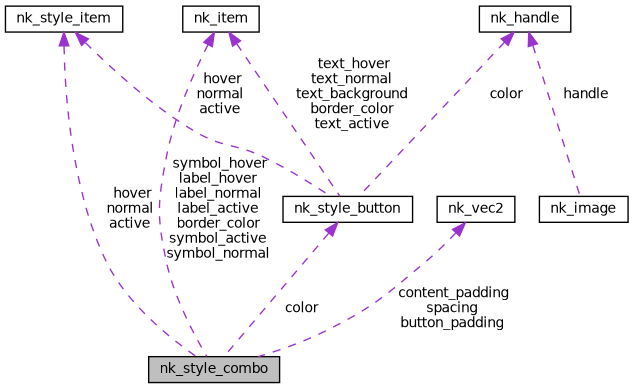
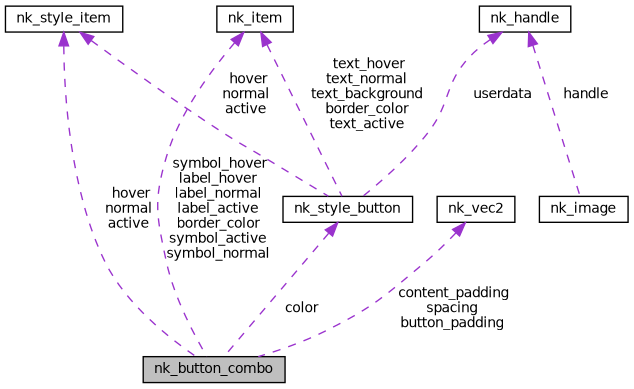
edge "nk_style_button" -> "nk_handle": label " color" -> " userdata"
node "nk_style_combo": label "nk_style_combo" -> "nk_button_combo"
